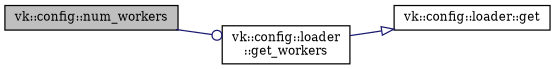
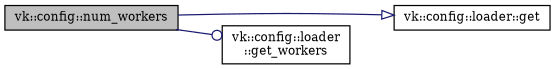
edge "vk::config::loader ::get_workers" -> "vk::config::loader::get": now "vk::config::num_workers" -> "vk::config::loader::get"
